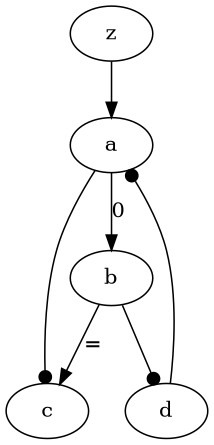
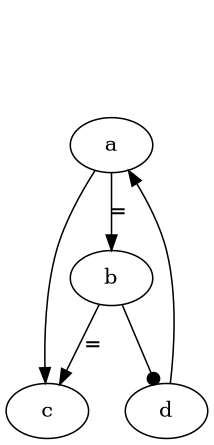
node "z": removed
edge "a" -> "b": label "0" -> "="
edge "a" -> "c": arrowhead dot -> normal
edge "d" -> "a": arrowhead dot -> normal
